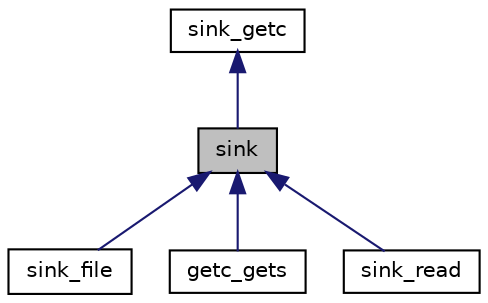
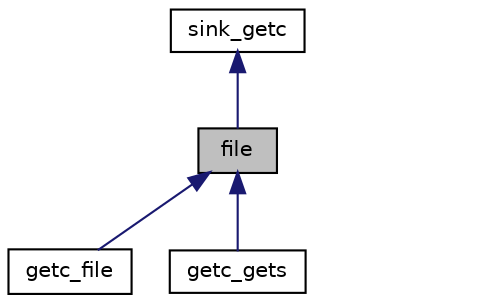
node "sink": label "sink" -> "file"
node "sink_file": label "sink_file" -> "getc_file"
node "sink_read": removed
